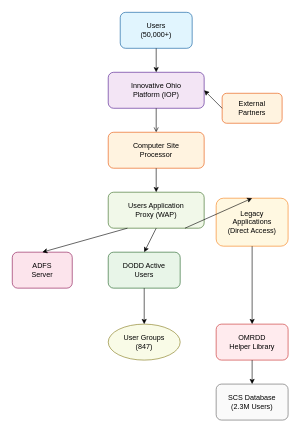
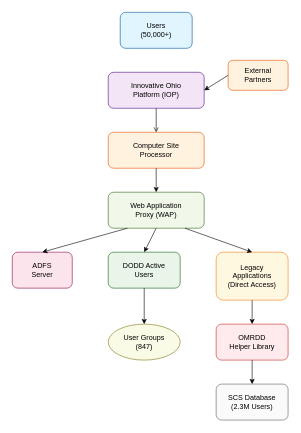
edge "Users (50,000+)" -> "Innovative Ohio Platform (IOP)": removed
node "External Partners": moved (252, 108) -> (258, 75)
node "Users Application Proxy (WAP)": label "Users Application Proxy (WAP)" -> "Web Application Proxy (WAP)"
node "Legacy Applications (Direct Access)": moved (252, 222) -> (252, 276)
